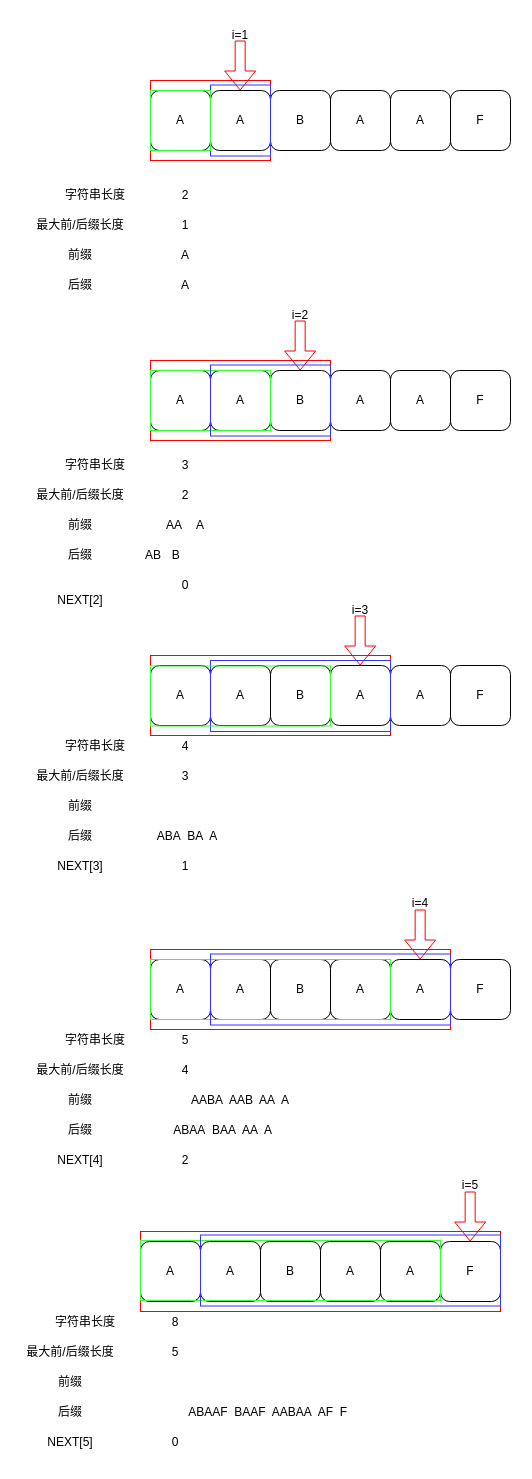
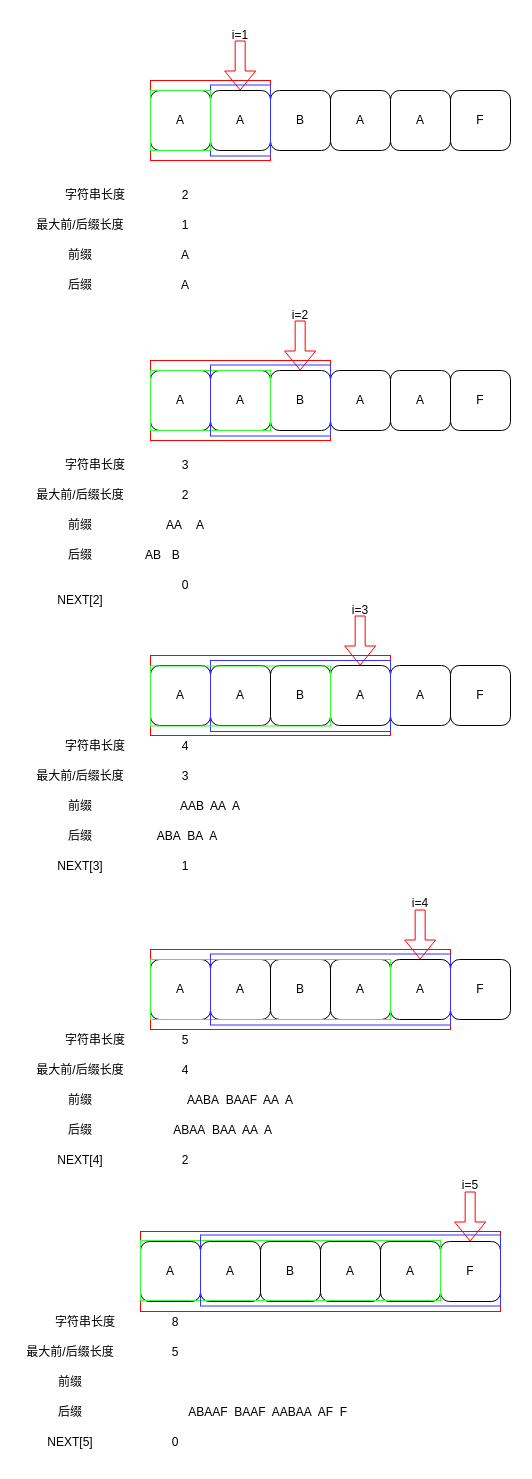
node "AAB AA A": added
node "AABA AAB AA A": label "AABA AAB AA A" -> "AABA BAAF AA A"
